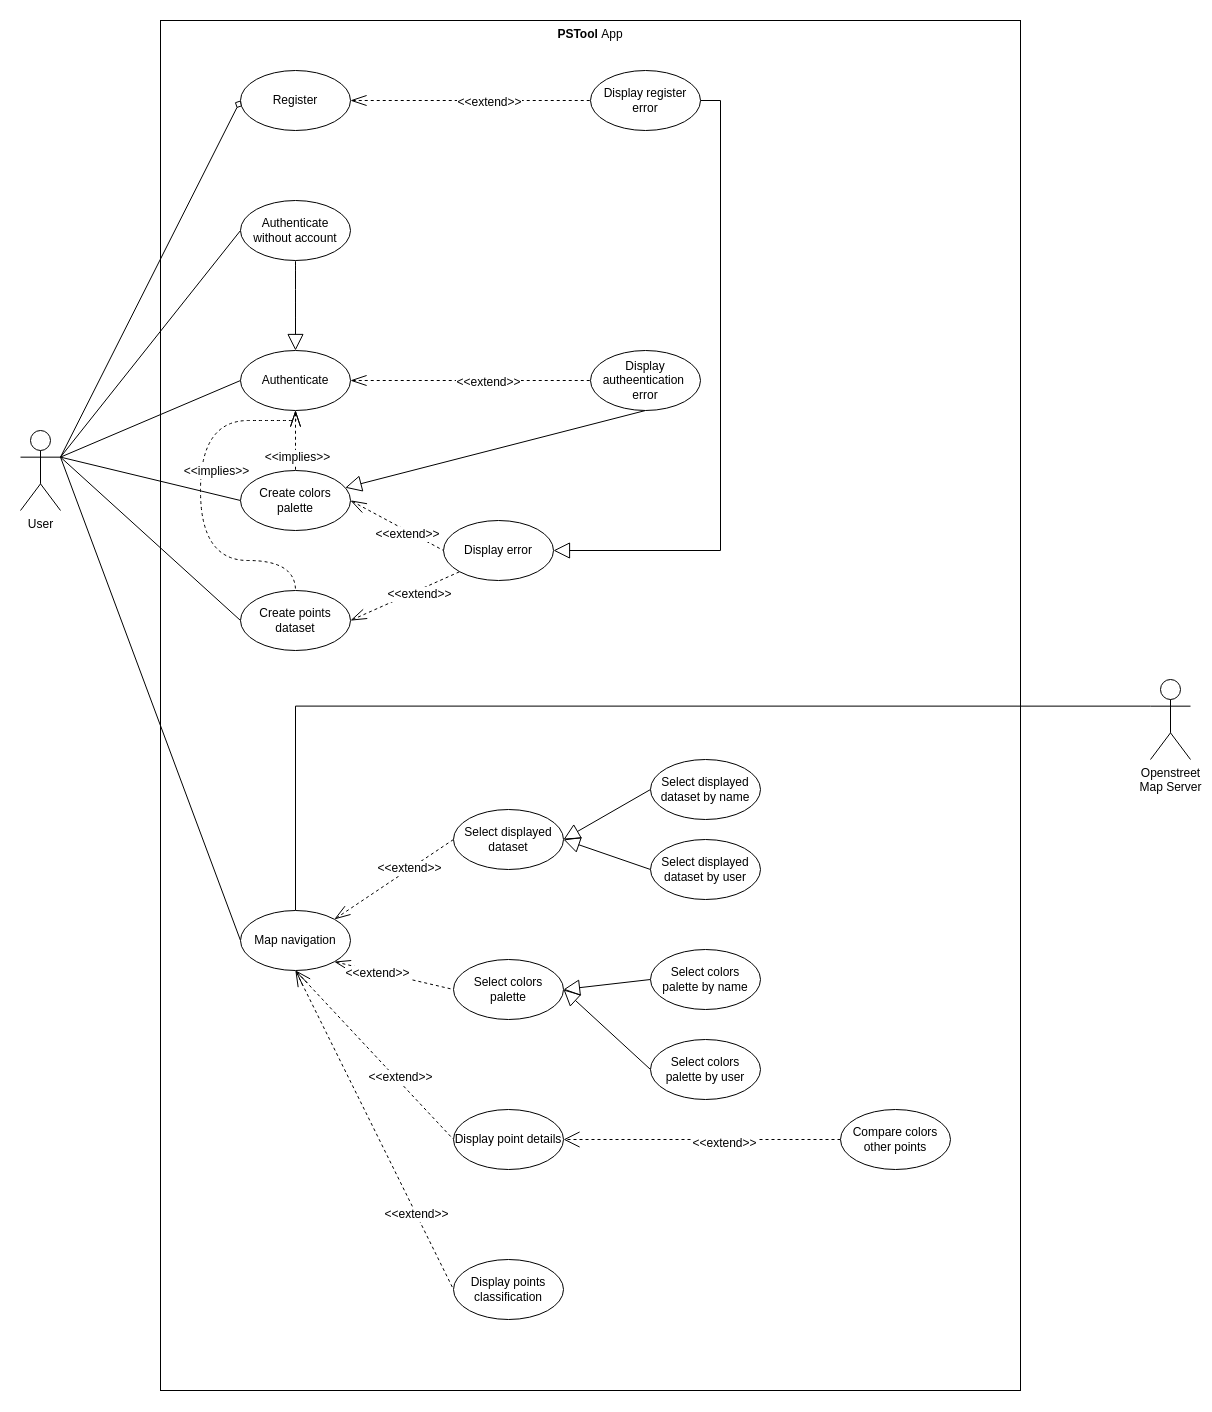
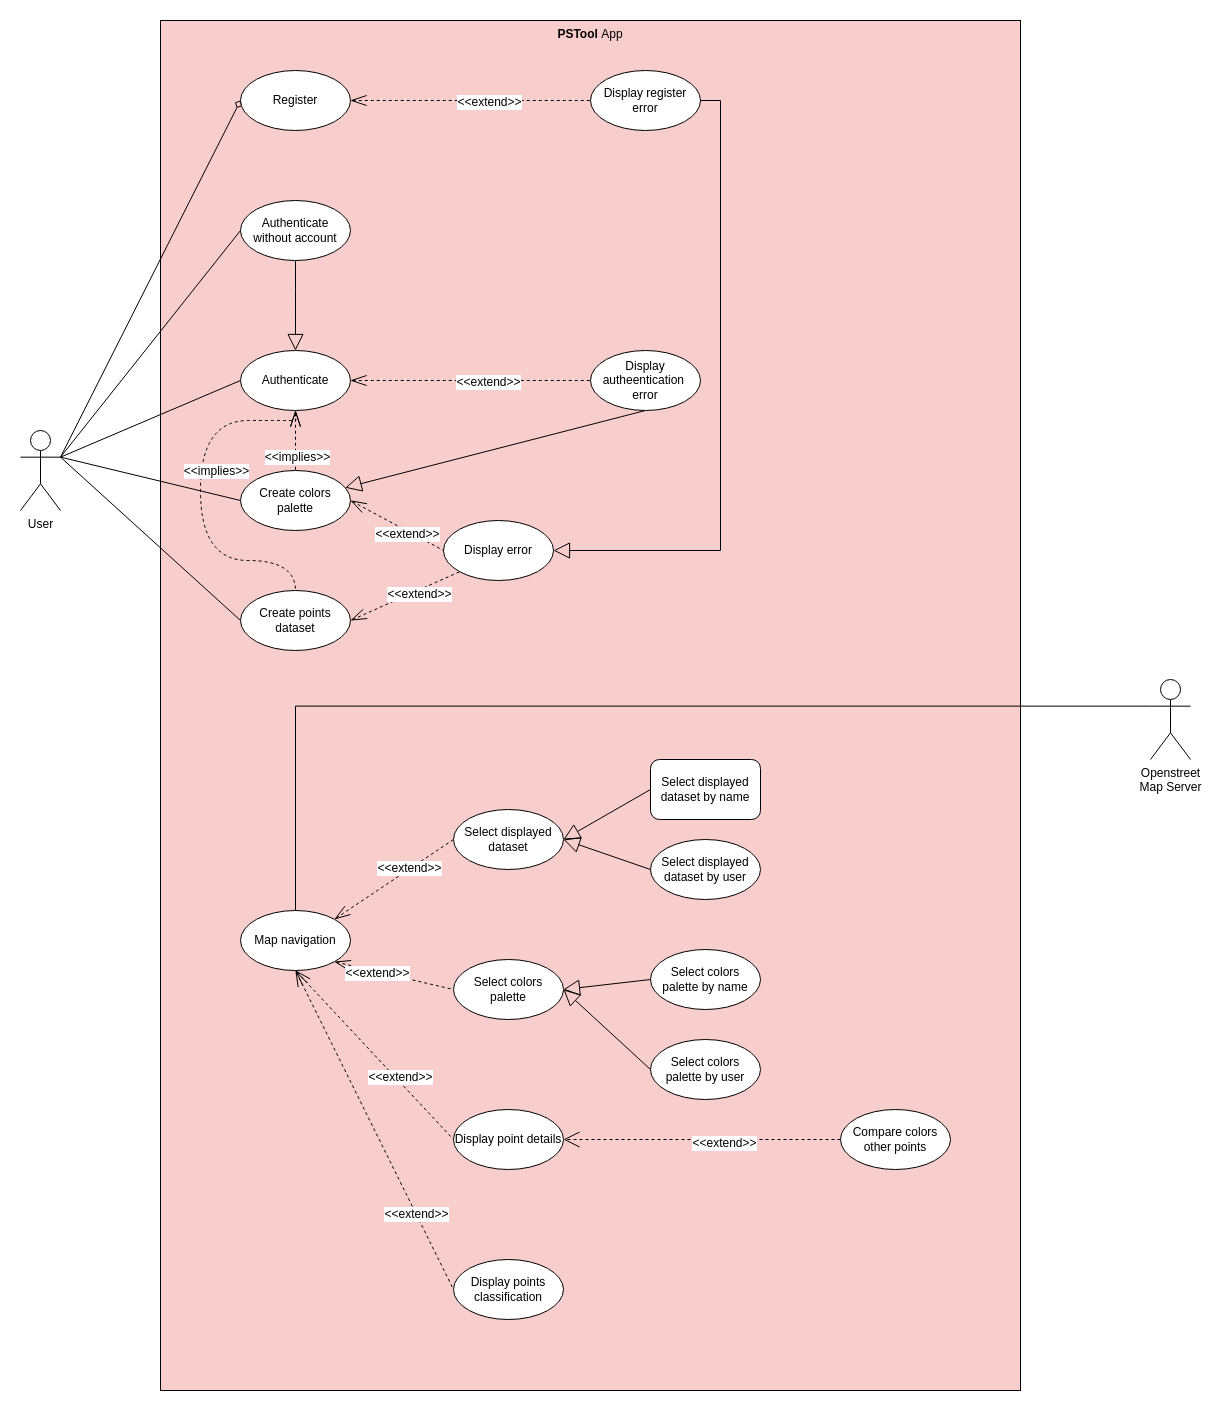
edge "User" -- "Map navigation": removed
node "PSTool App": fillcolor #ffffff -> #f8cecc
node "Select displayed dataset by name": shape ellipse -> rounded rectangle
